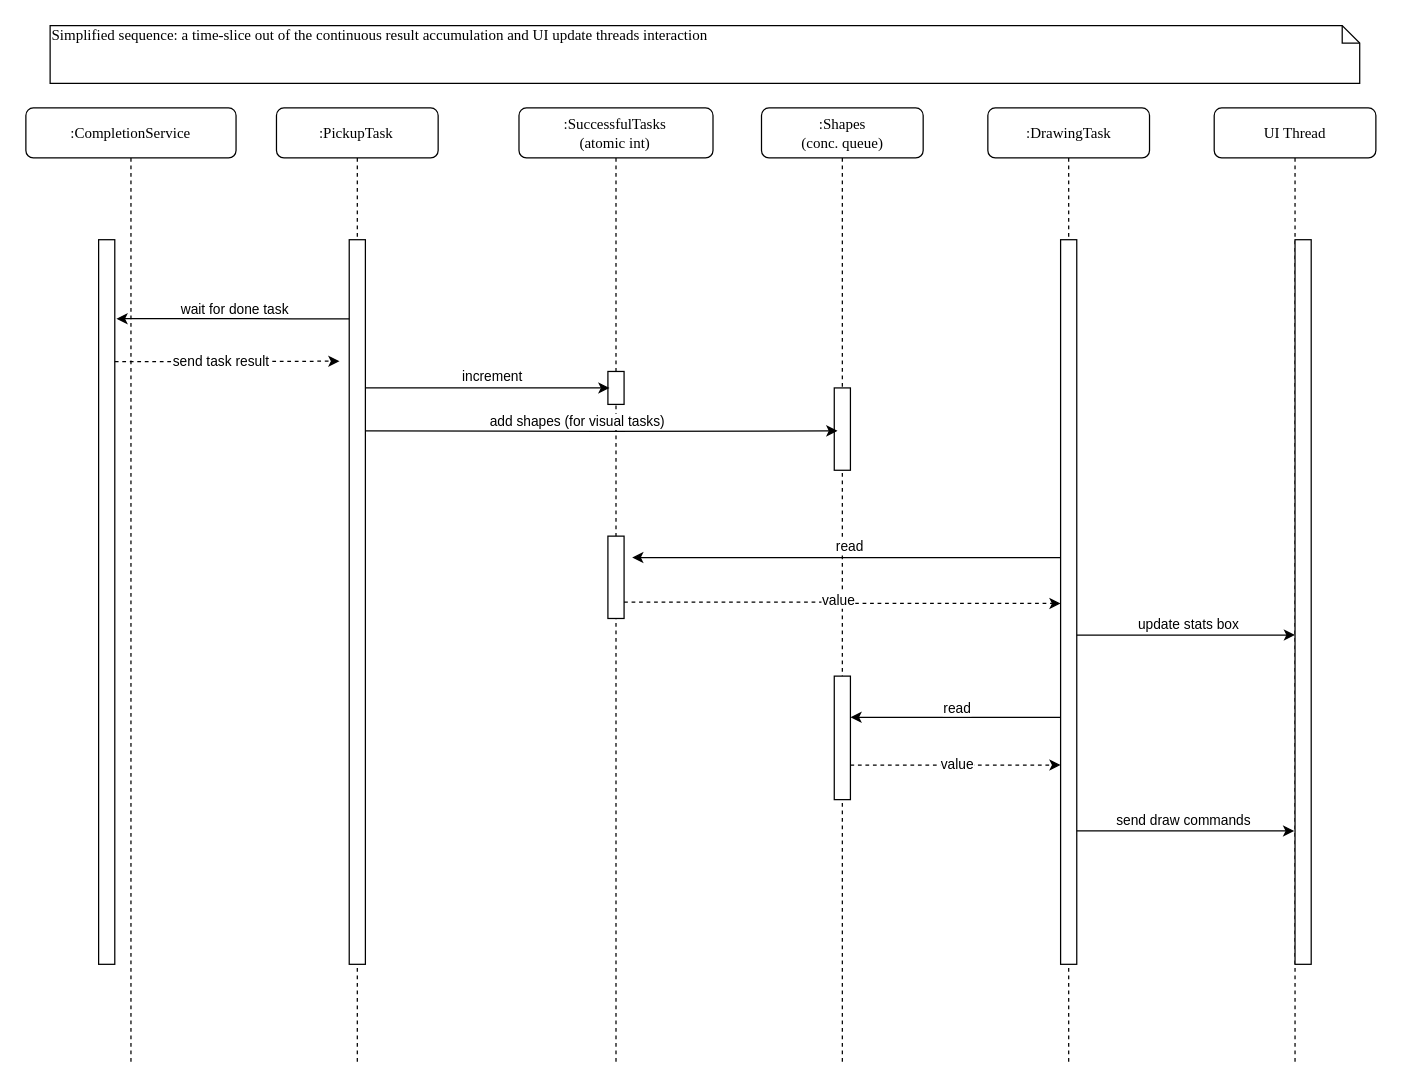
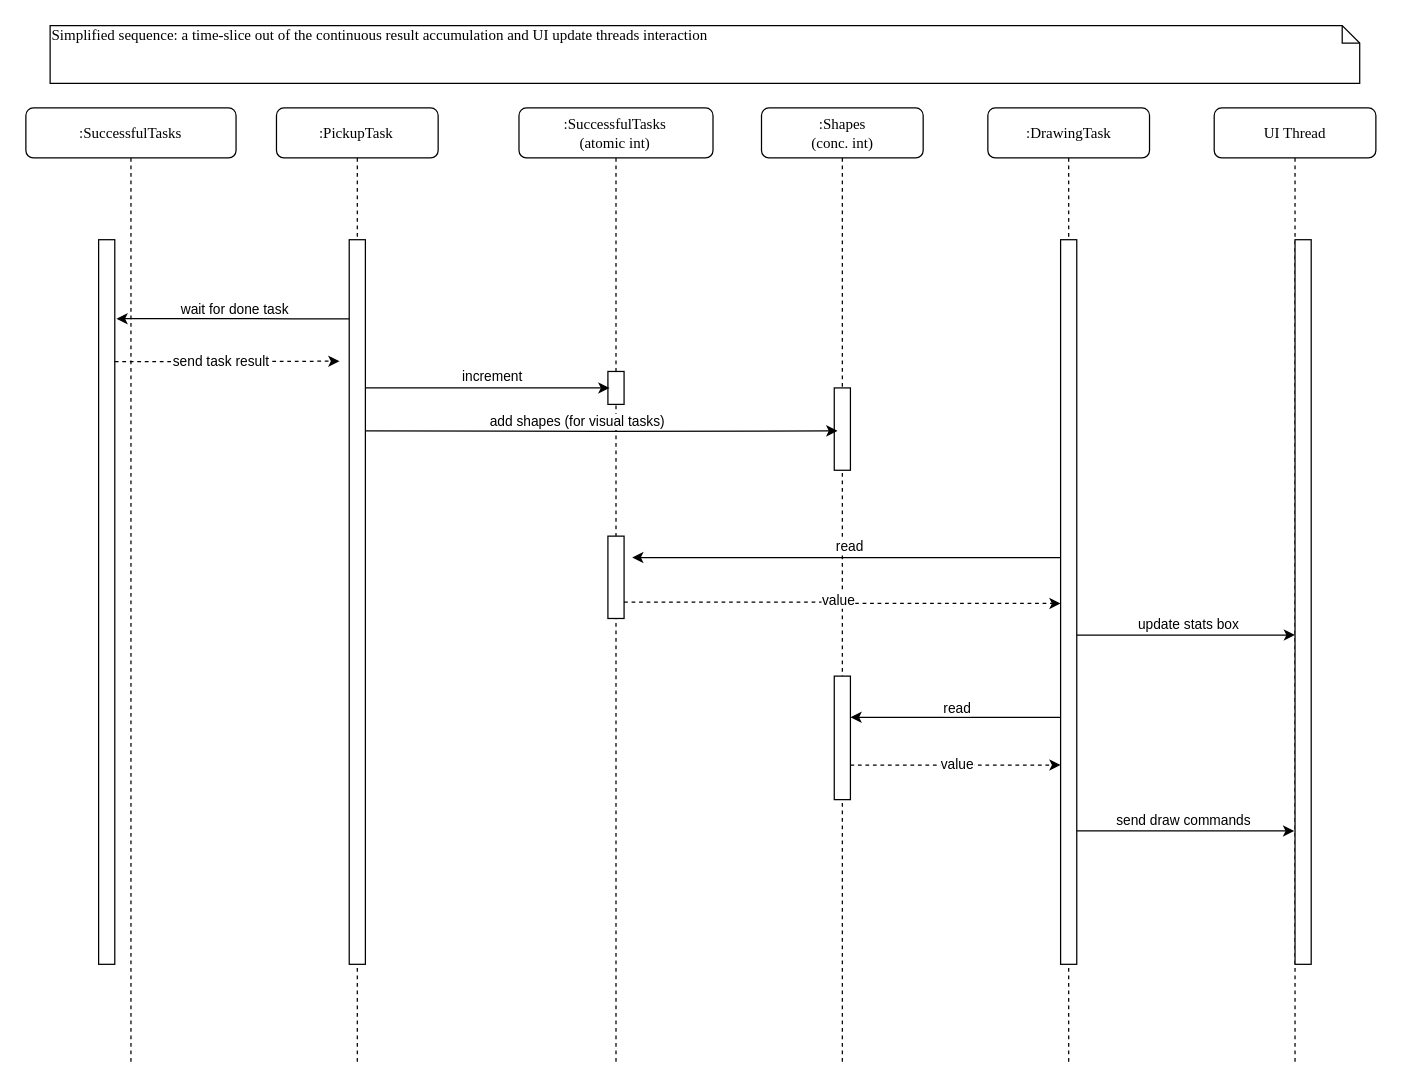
node ":CompletionService": label ":CompletionService" -> ":SuccessfulTasks"
node ":Shapes (conc. queue)": label ":Shapes (conc. queue)" -> ":Shapes (conc. int)"
